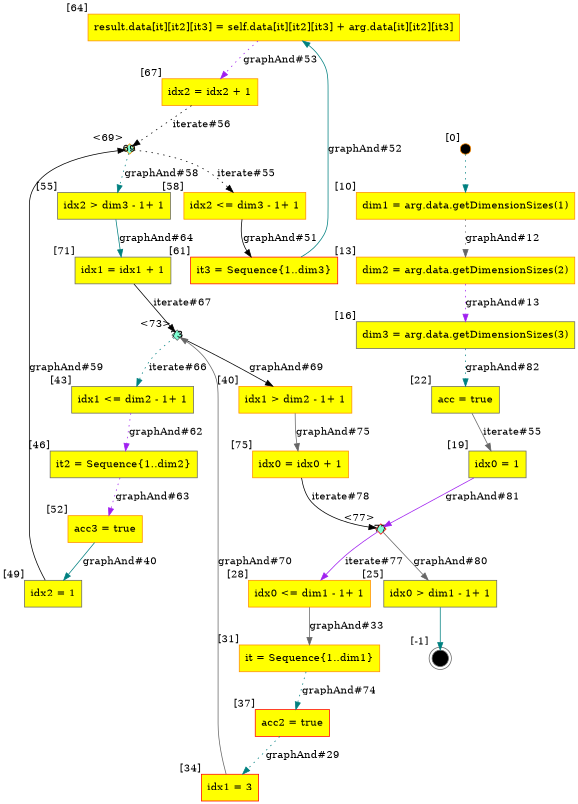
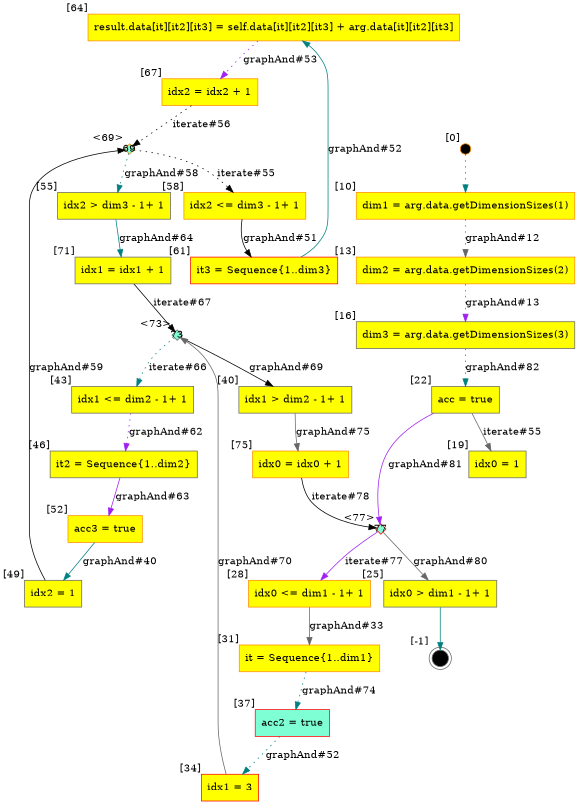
node "idx1 > dim2 - 1+ 1 [40]": color darkorange -> gray40
edge "it2 = Sequence{1..dim2} [46]" -> "acc3 = true [52]": style dotted -> solid
edge "idx0 = 1 [19]" -> "77 <77>": now "acc = true [22]" -> "77 <77>"
node "acc2 = true [37]": fillcolor yellow -> aquamarine
edge "acc2 = true [37]" -> "idx1 = 3 [34]": label "graphAnd#29" -> "graphAnd#52"
